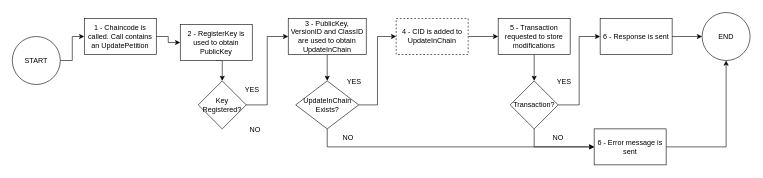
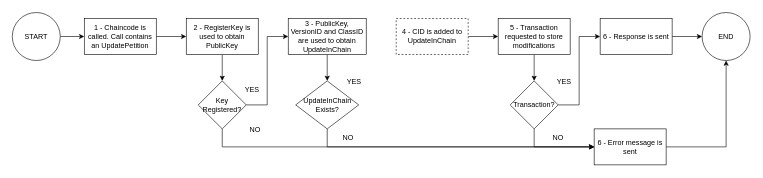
node "2 - RegisterKey is used to obtain PublicKey": moved (216, 42) -> (222, 36)
node "START": moved (36, 60) -> (36, 36)
edge "UpdateInChain Exists?" -> "4 - CID is added to UpdateInChain": removed
edge "Key Registered?" -> "6 - Error message is sent": added
